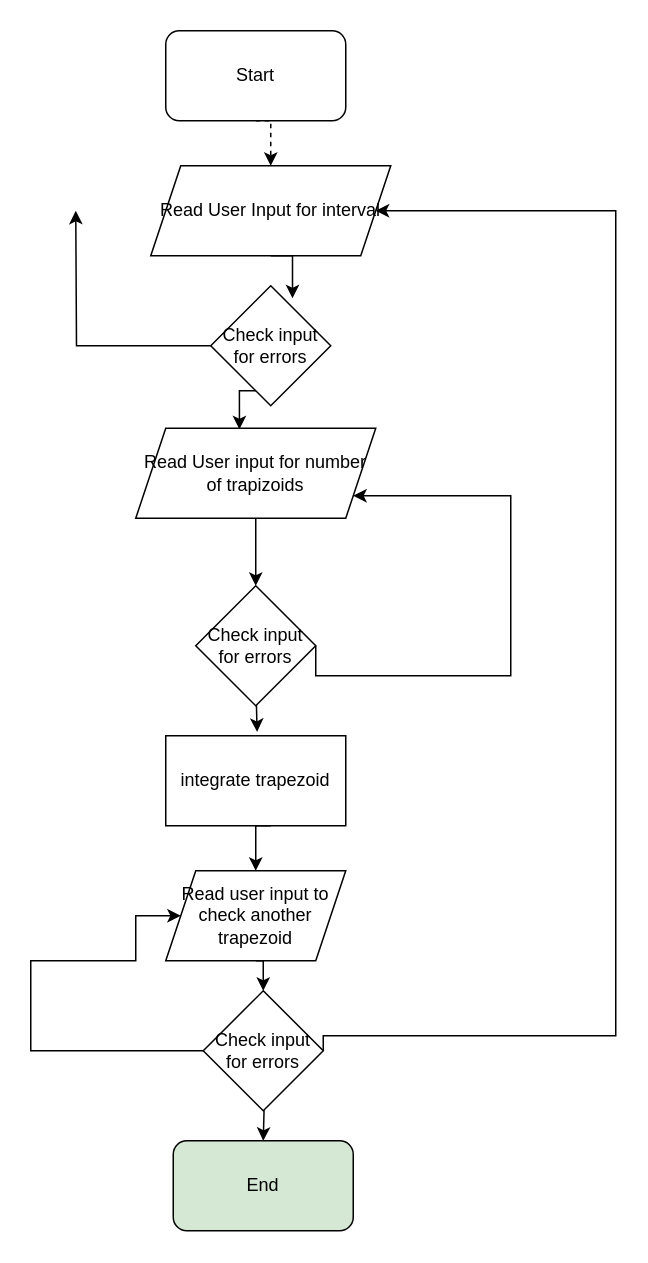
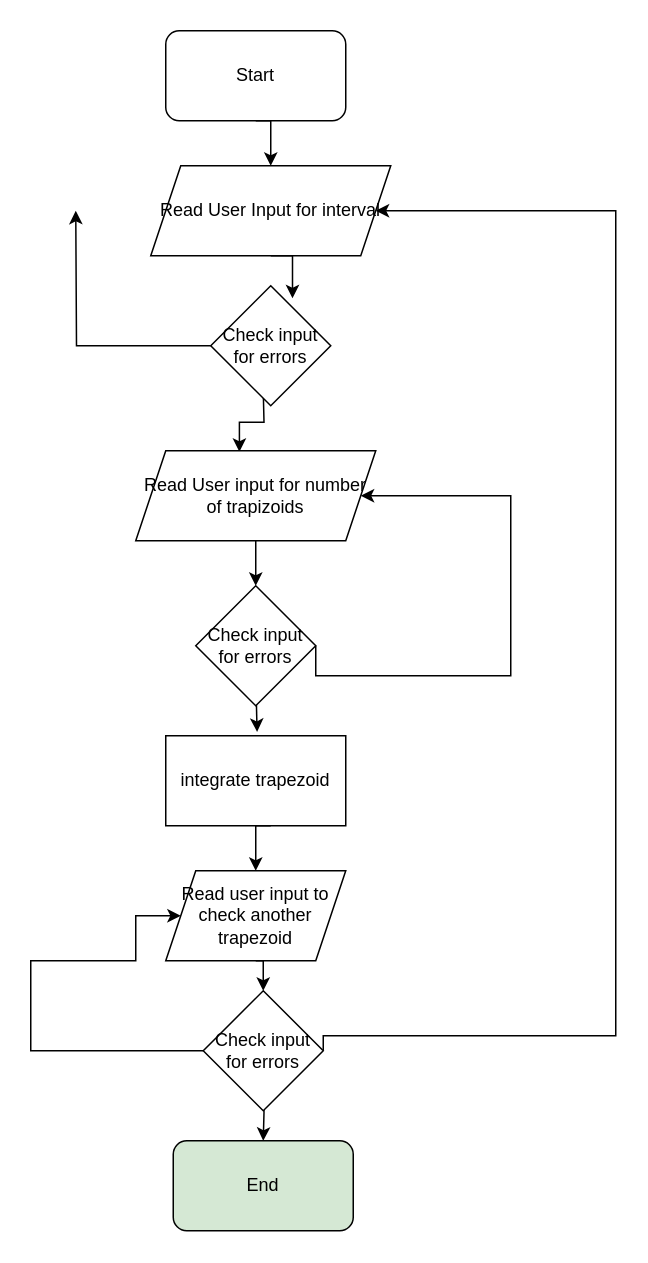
edge "Start" -> "Read User Input for interval": style dashed -> solid
node "Read User input for number of trapizoids": moved (256, 473) -> (256, 496)
